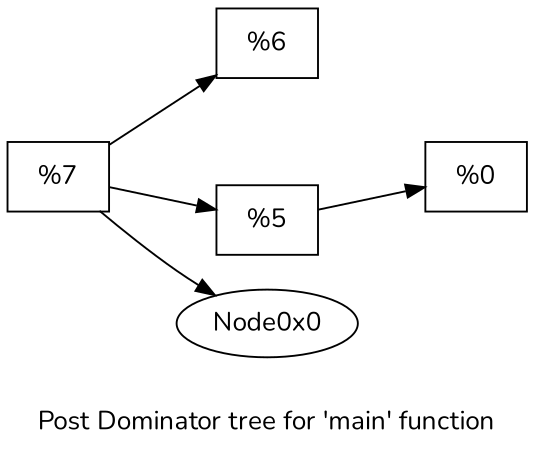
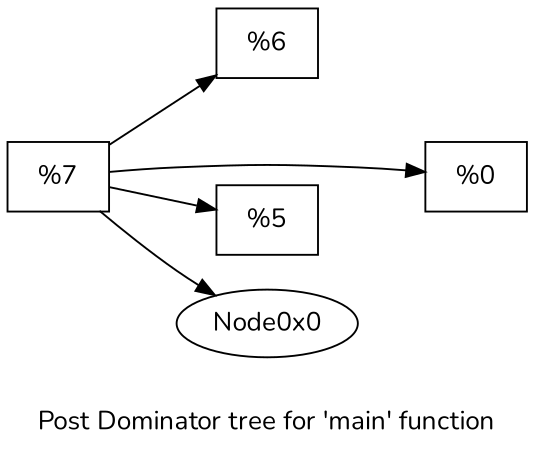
edge "%5" -> "%0": now "%7" -> "%0"
